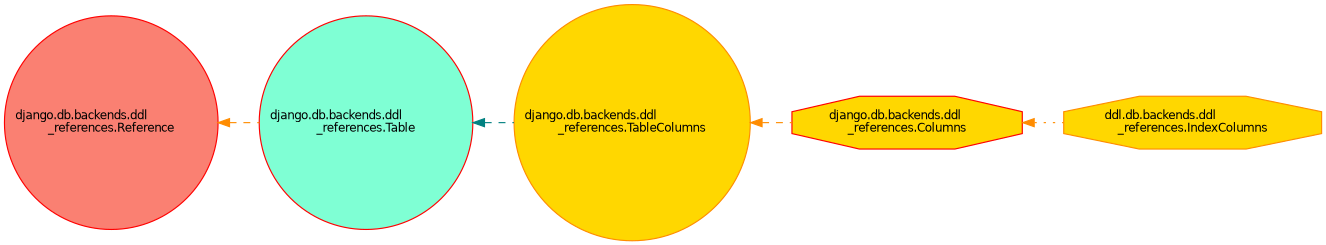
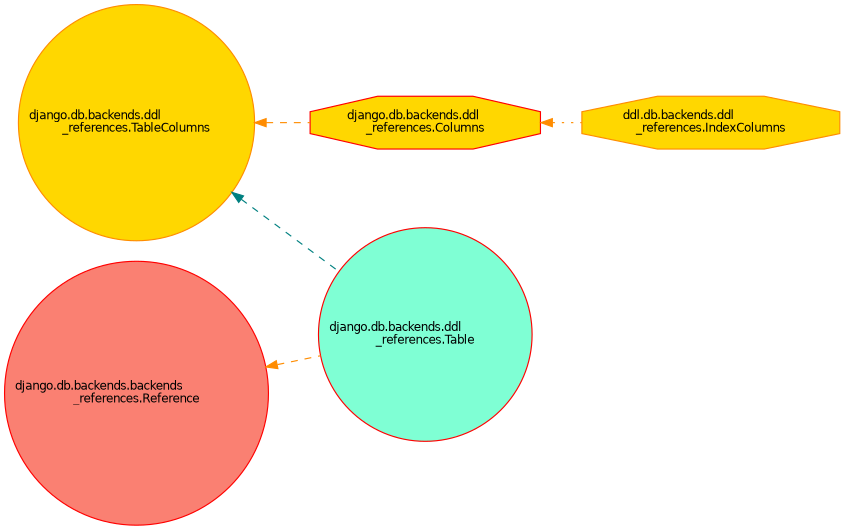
node "django.db.backends.ddl _references.Reference": label "django.db.backends.ddl _references.Reference" -> "django.db.backends.backends _references.Reference"
edge "django.db.backends.ddl _references.TableColumns" -> "django.db.backends.ddl _references.Table": reversed
